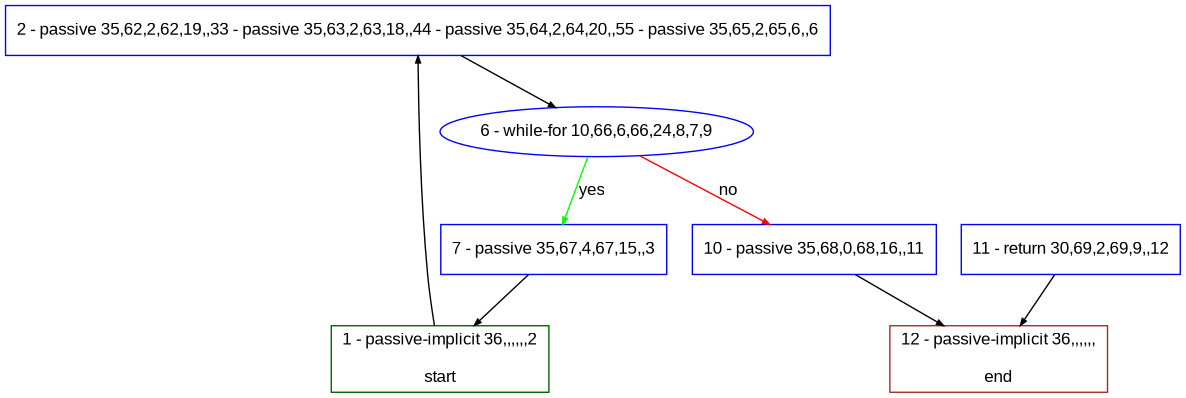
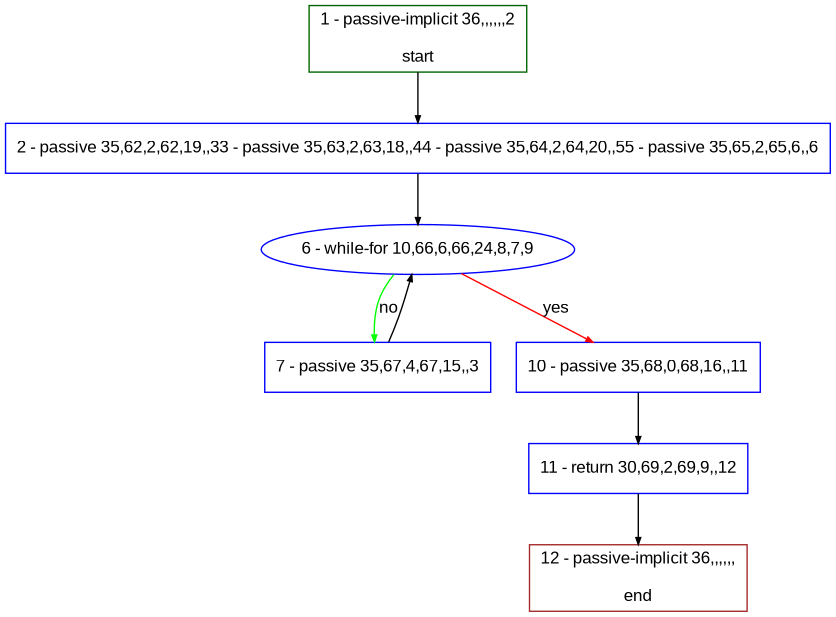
edge "6 - while-for 10,66,6,66,24,8,7,9" -> "7 - passive 35,67,4,67,15,,3": label "yes" -> "no"
edge "6 - while-for 10,66,6,66,24,8,7,9" -> "10 - passive 35,68,0,68,16,,11": label "no" -> "yes"
edge "7 - passive 35,67,4,67,15,,3" -> "1 - passive-implicit 36,,,,,,2 start": now "7 - passive 35,67,4,67,15,,3" -> "6 - while-for 10,66,6,66,24,8,7,9"
edge "10 - passive 35,68,0,68,16,,11" -> "12 - passive-implicit 36,,,,,, end": now "10 - passive 35,68,0,68,16,,11" -> "11 - return 30,69,2,69,9,,12"
